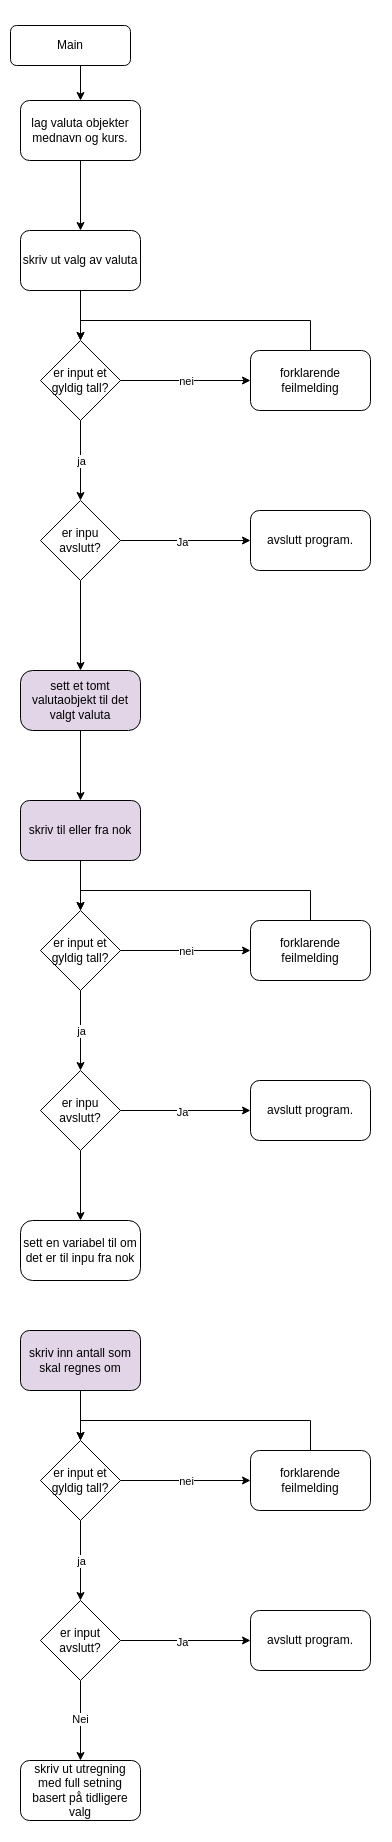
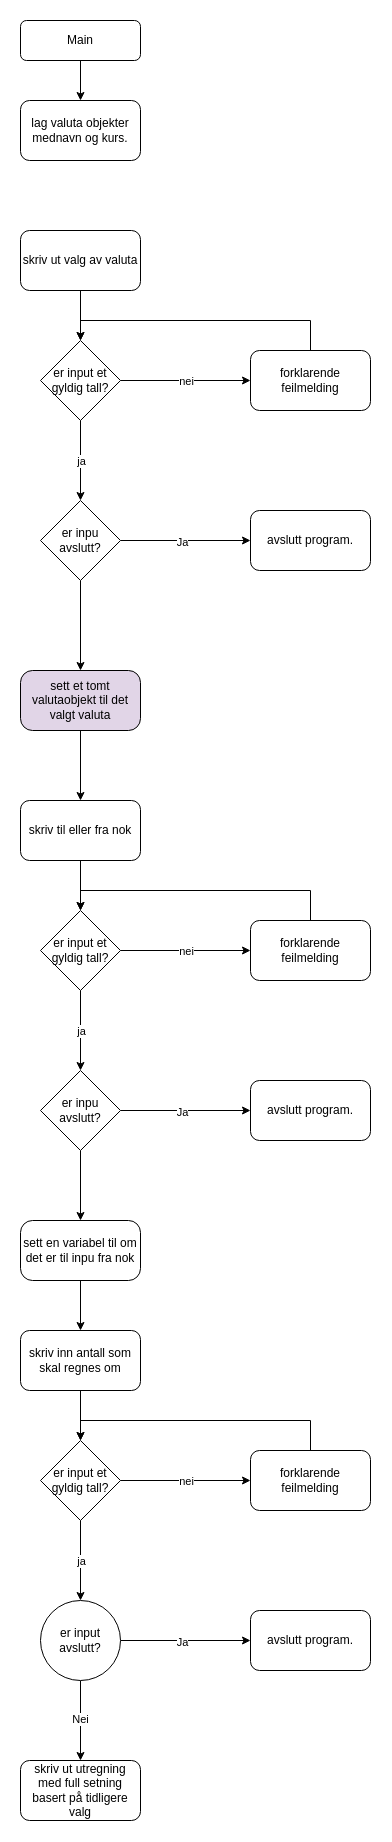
node "Main": moved (71, 46) -> (81, 41)
edge "lag valuta objekter mednavn og kurs." -> "skriv ut valg av valuta": removed
node "skriv til eller fra nok": fillcolor #e1d5e7 -> #ffffff
edge "sett en variabel til om det er til inpu fra nok" -> "skriv inn antall som skal regnes om": added
node "skriv inn antall som skal regnes om": fillcolor #e1d5e7 -> #ffffff
node "er input avslutt?": shape diamond -> ellipse
